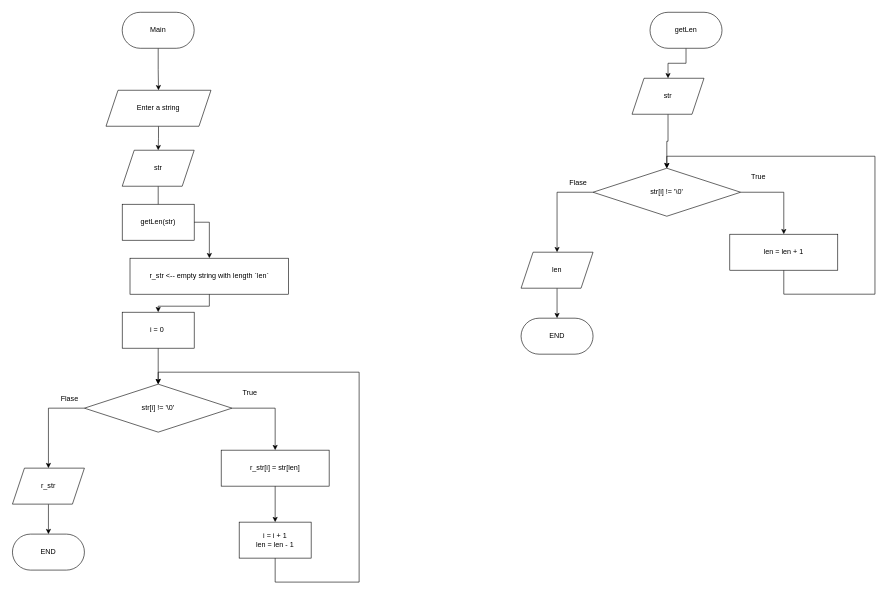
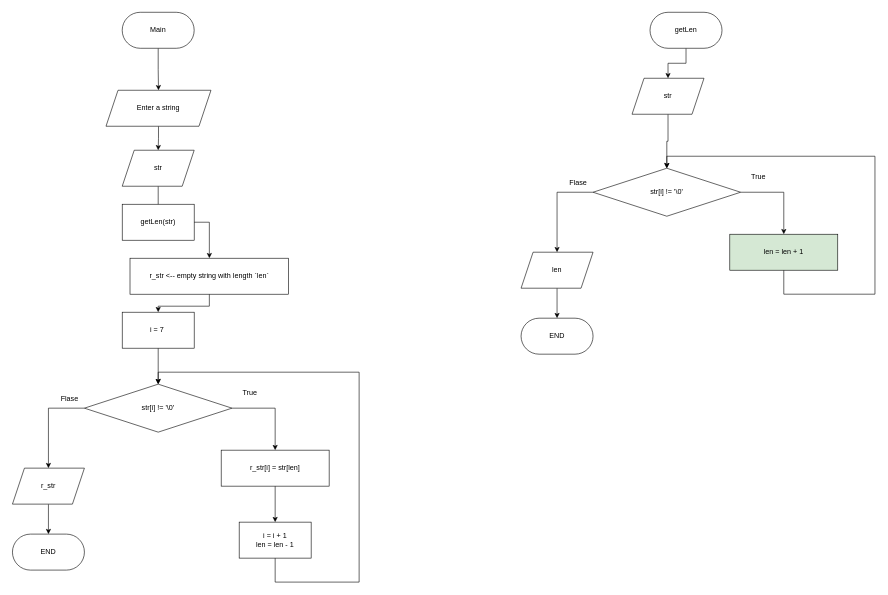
node "len = len + 1": fillcolor #ffffff -> #d5e8d4
node "i = 0": label "i = 0" -> "i = 7"
